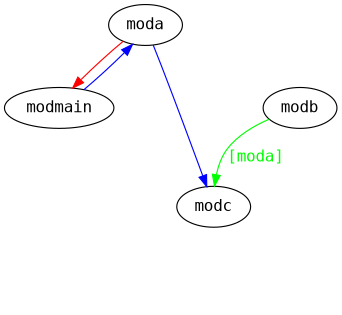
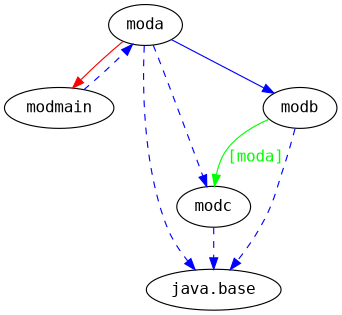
edge "moda" -> "modb": added
edge "modmain" -> "moda": style solid -> dashed
edge "moda" -> "modc": style solid -> dashed
node "java.base": added
